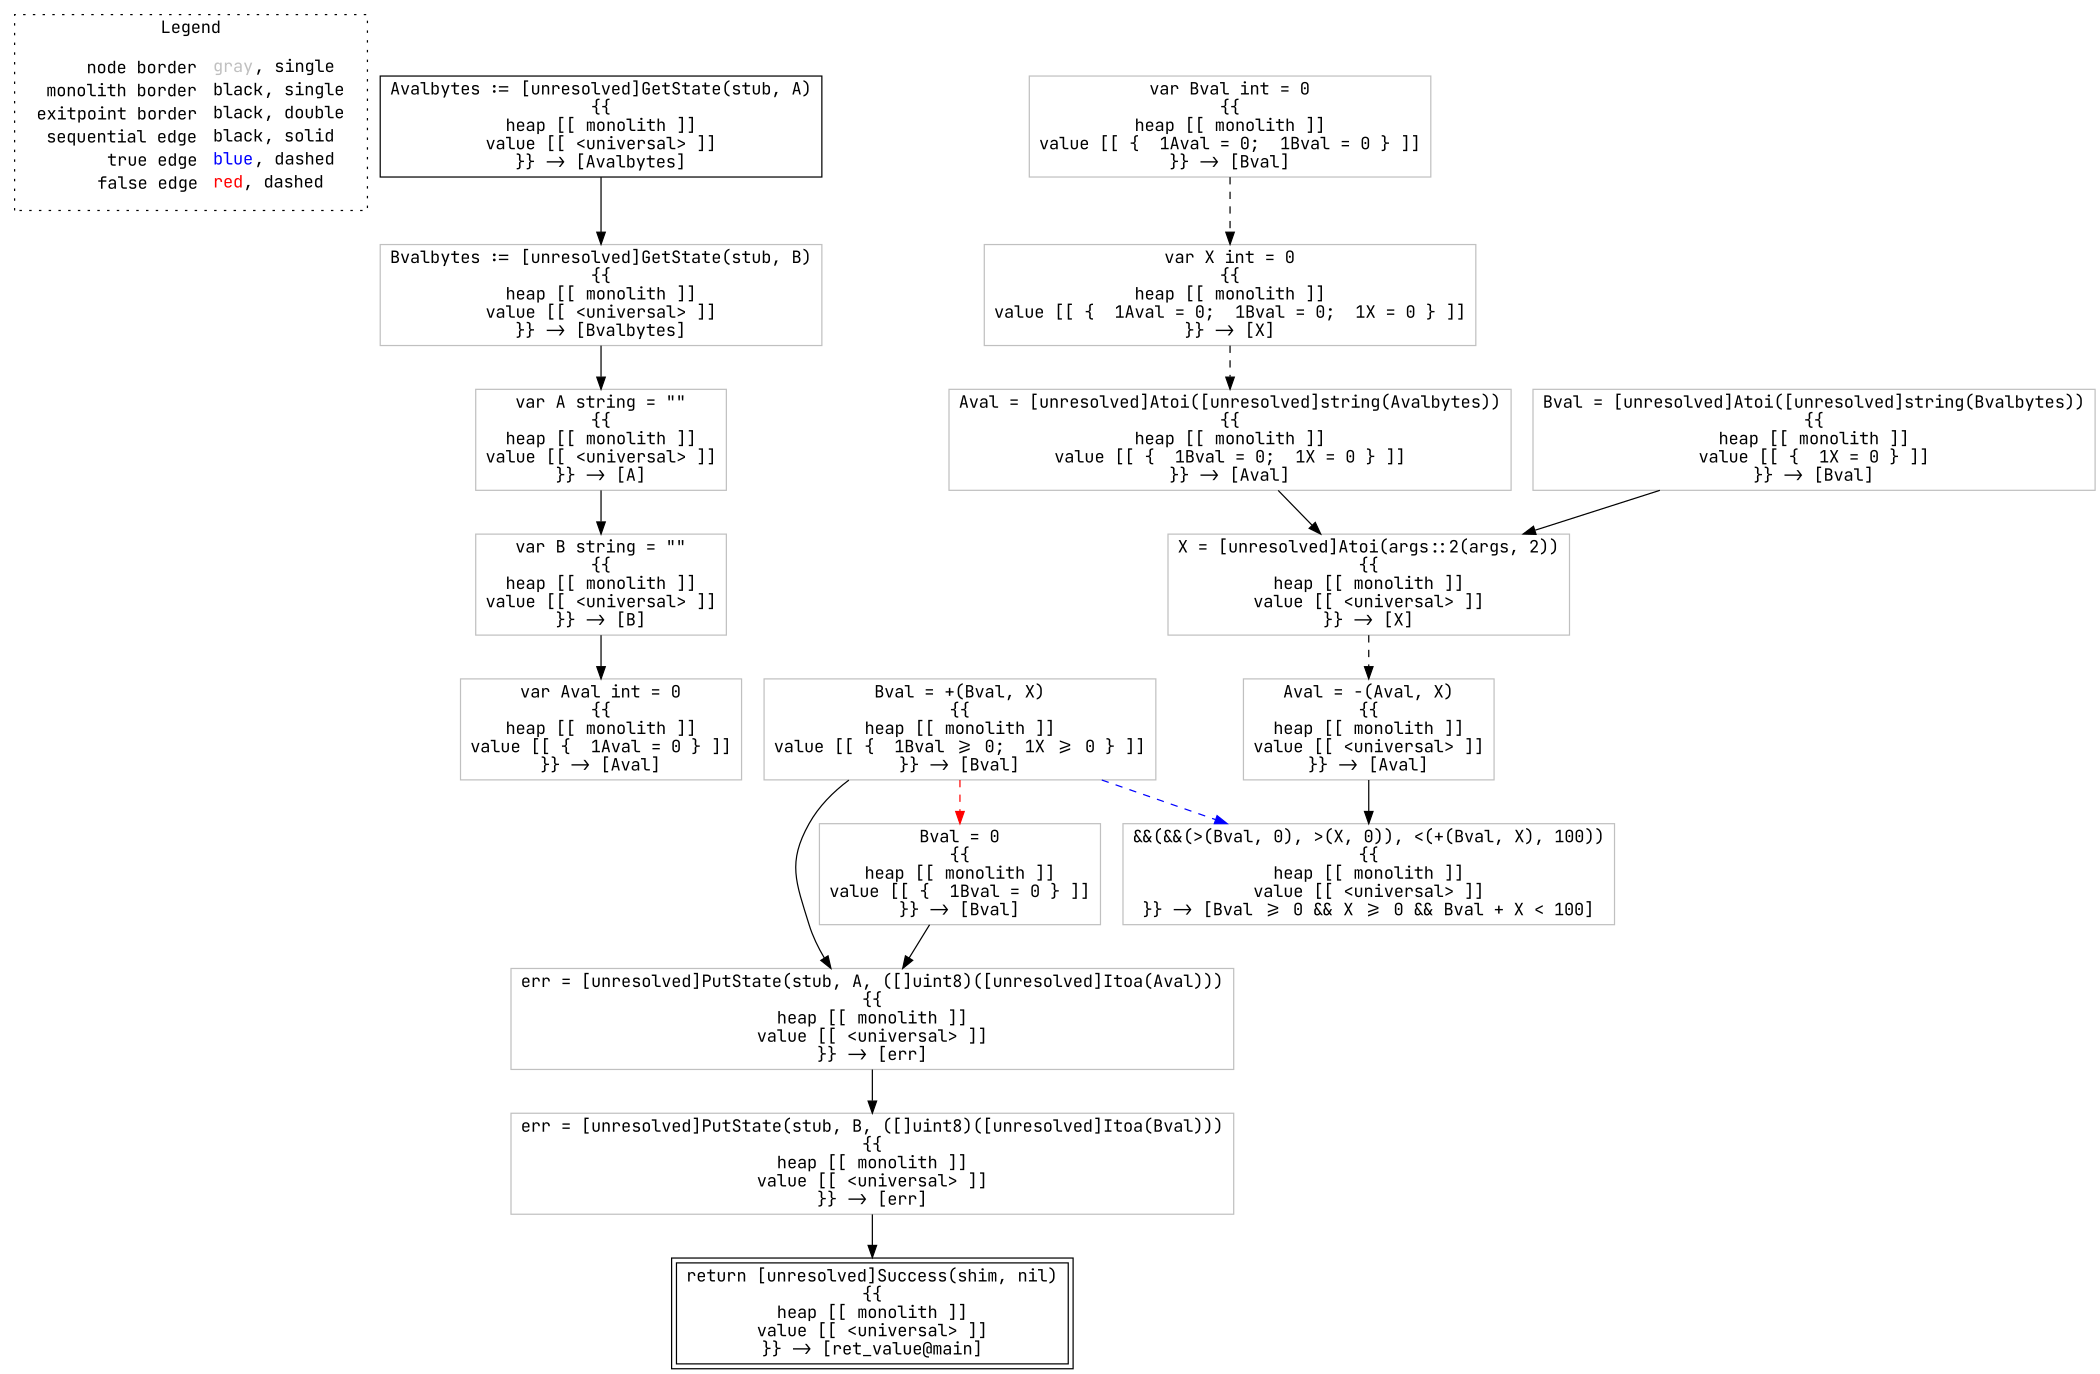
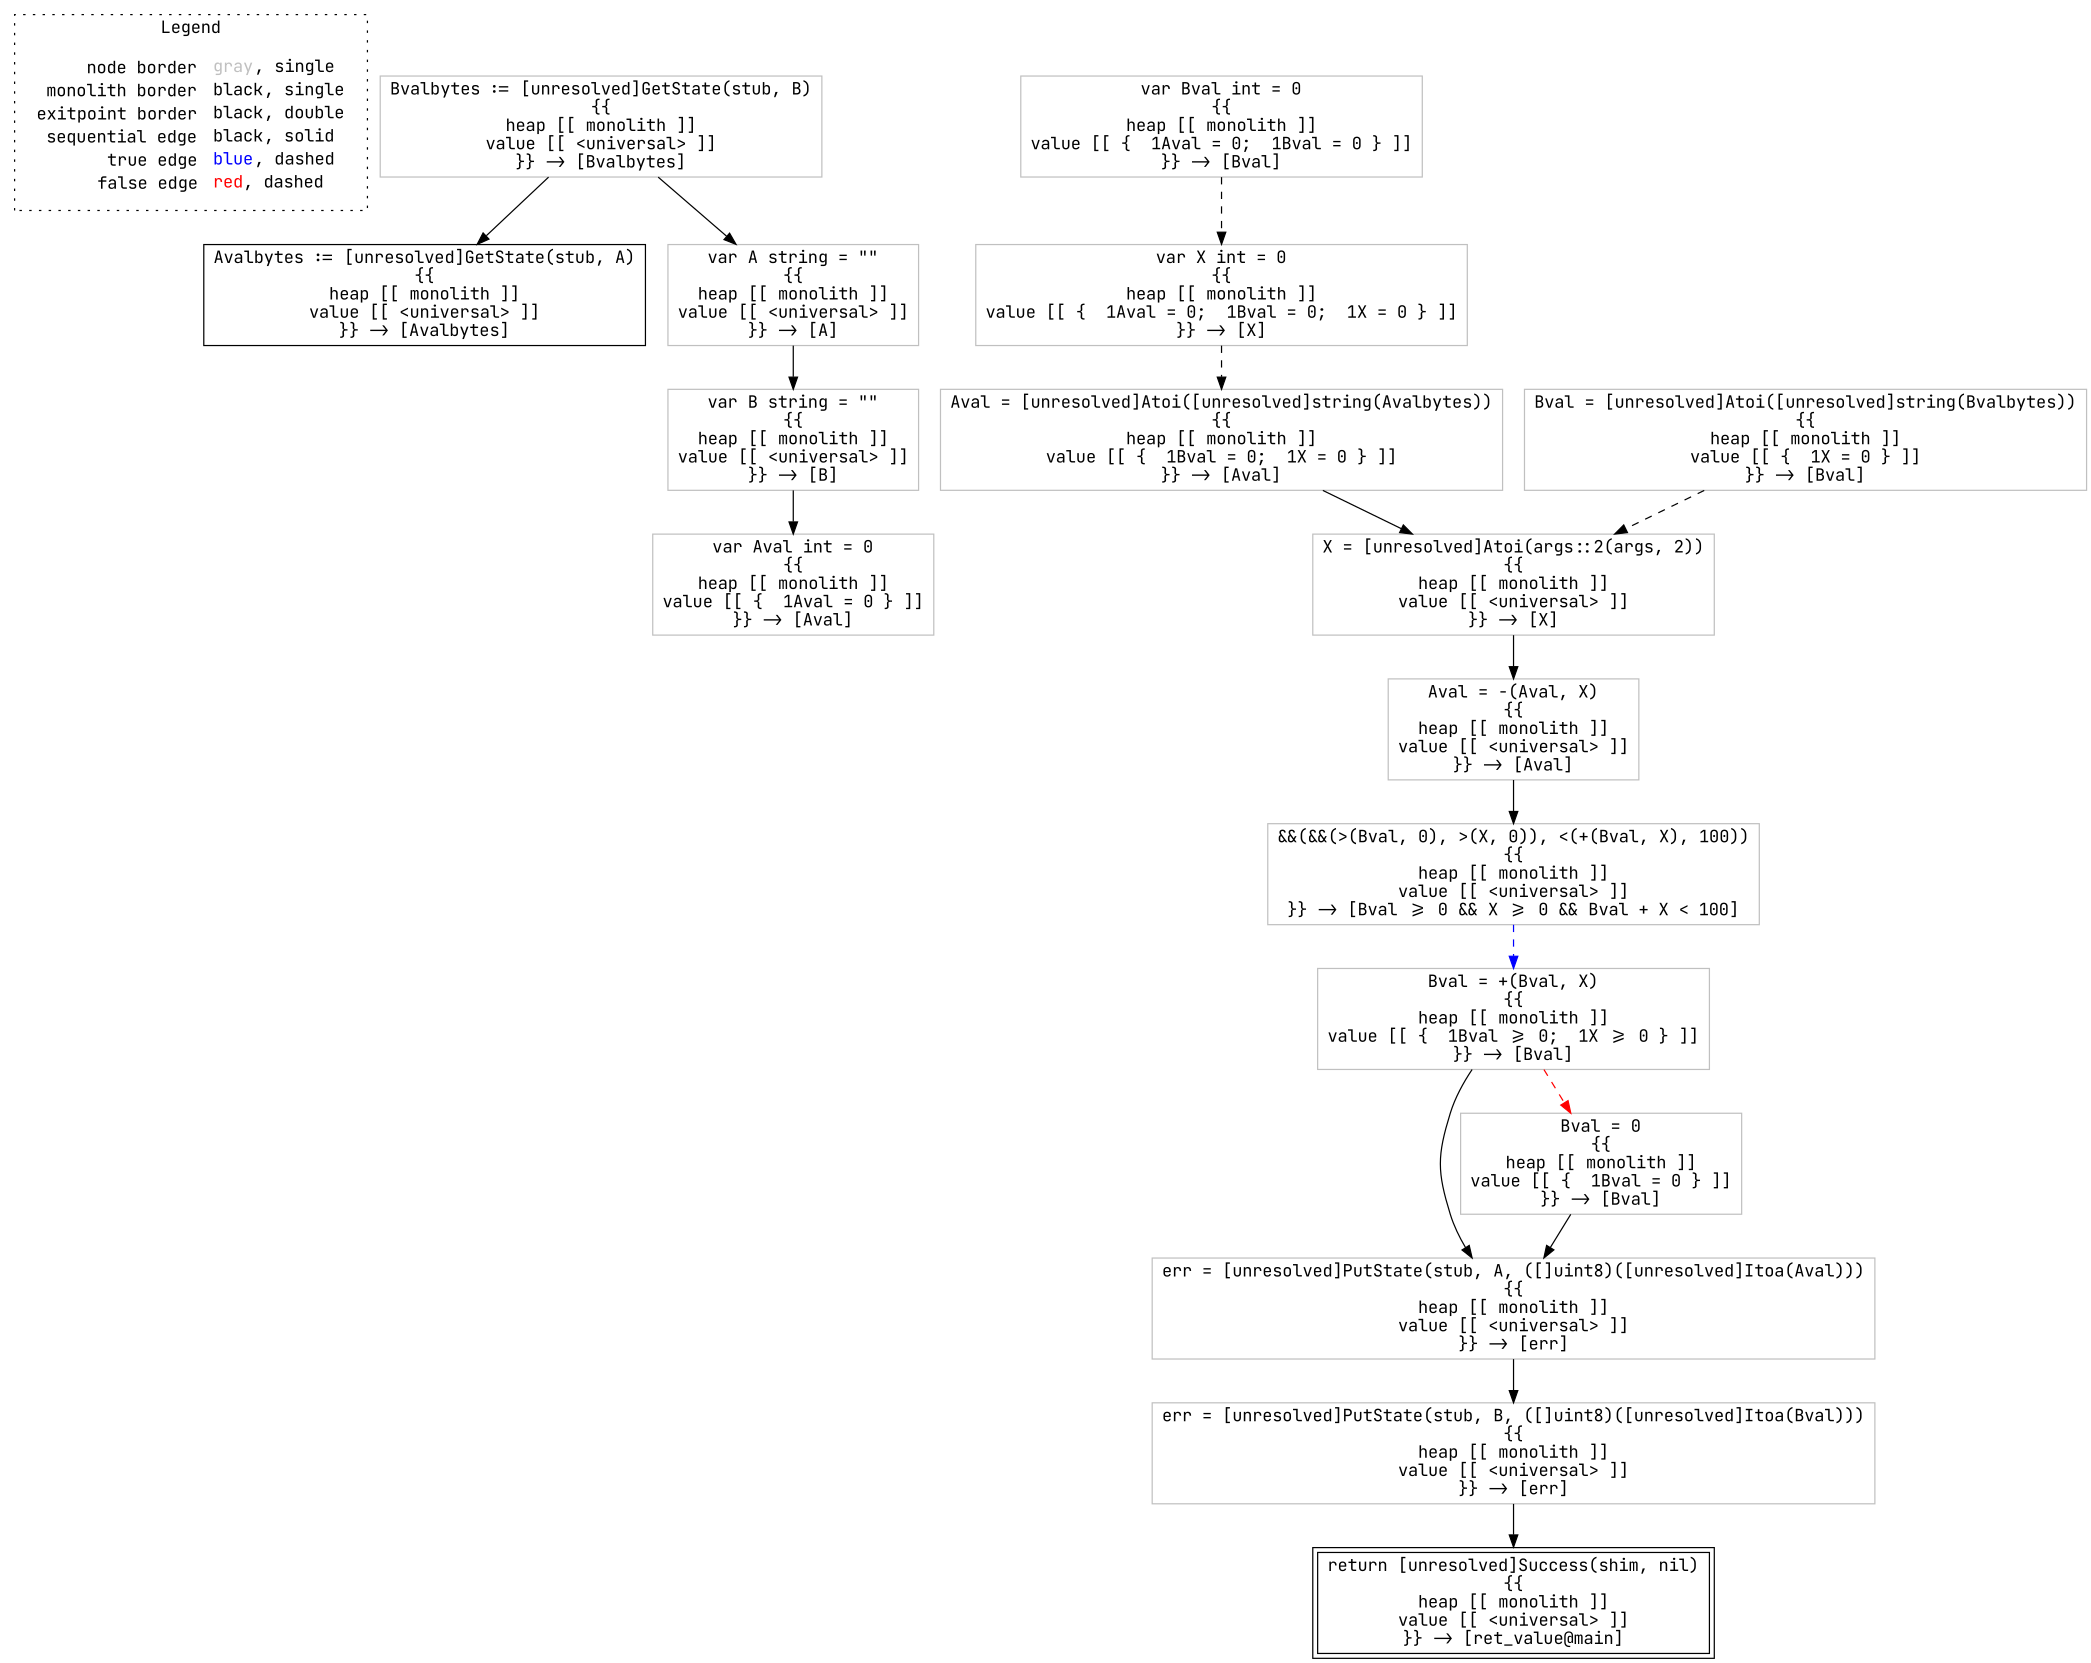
edge "Avalbytes := [unresolved]GetState(stub, A)" -> "Bvalbytes := [unresolved]GetState(stub, B)": reversed
edge "Bval = [unresolved]Atoi([unresolved]string(Bvalbytes))" -> "X = [unresolved]Atoi(args::2(args, 2))": style solid -> dashed
edge "X = [unresolved]Atoi(args::2(args, 2))" -> "Aval = -(Aval, X)": style dashed -> solid
edge "Bval = +(Bval, X)" -> "&&(&&(>(Bval, 0), >(X, 0)), <(+(Bval, X), 100))": reversed
